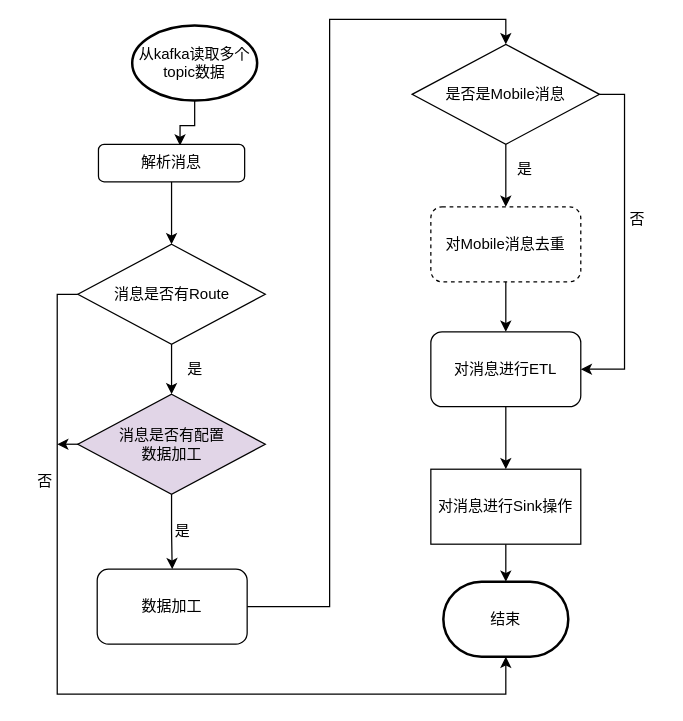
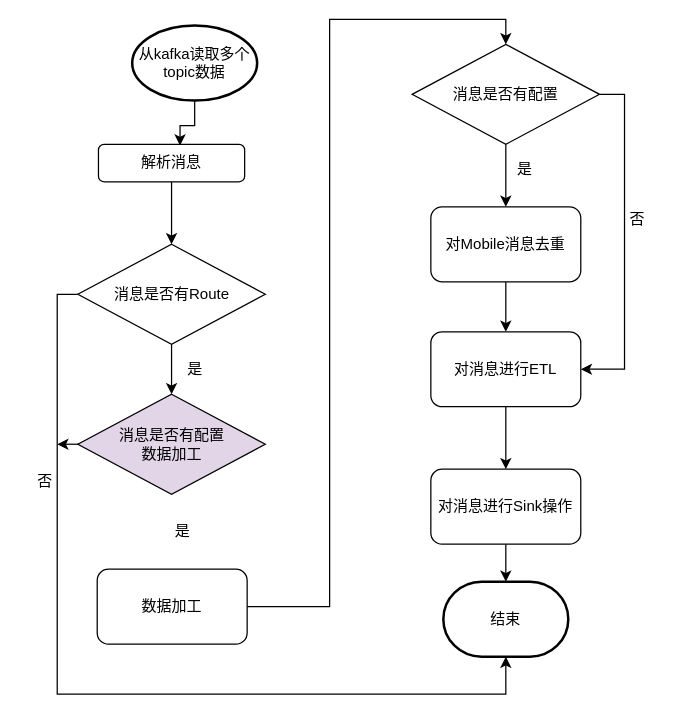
node "是否是Mobile消息": label "是否是Mobile消息" -> "消息是否有配置"
node "对Mobile消息去重": style dashed -> solid
node "对消息进行Sink操作": shape rectangle -> rounded rectangle
edge "消息是否有配置 数据加工" -> "数据加工": removed
